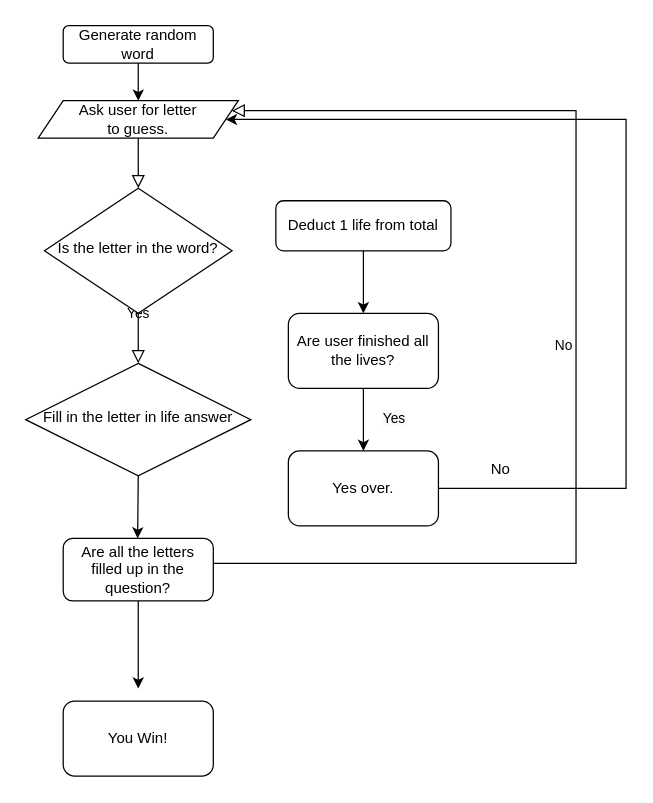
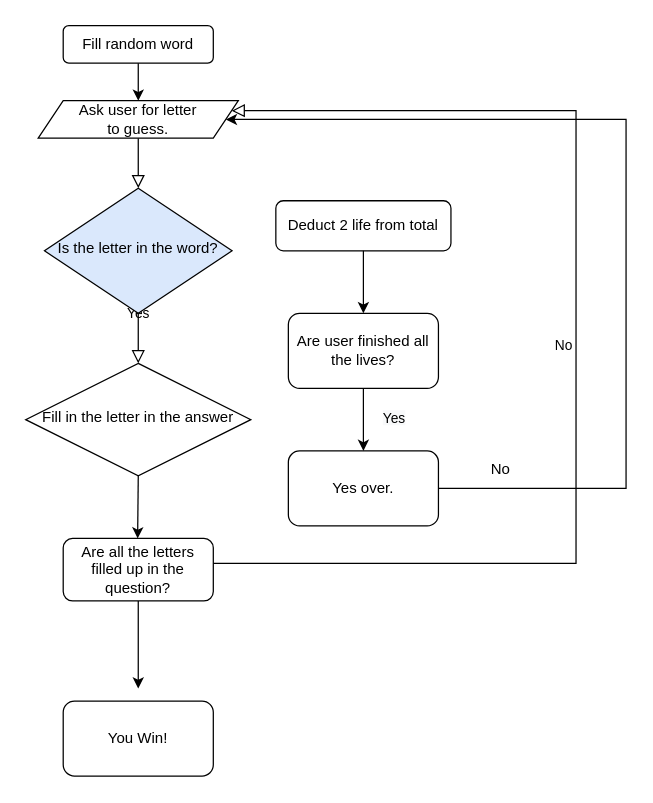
node "Generate random word": label "Generate random word" -> "Fill random word"
node "Deduct 1 life from total": label "Deduct 1 life from total" -> "Deduct 2 life from total"
node "Is the letter in the word?": fillcolor #ffffff -> #dae8fc
node "Fill in the letter in life answer": label "Fill in the letter in life answer" -> "Fill in the letter in the answer"
